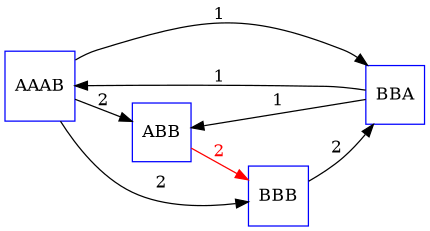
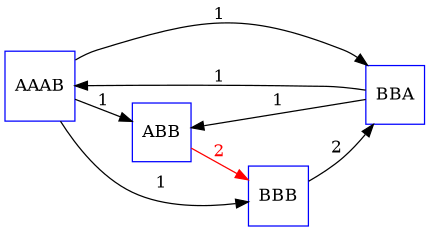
edge "AAAB" -> "ABB": label "2" -> "1"
edge "AAAB" -> "BBB": label "2" -> "1"
